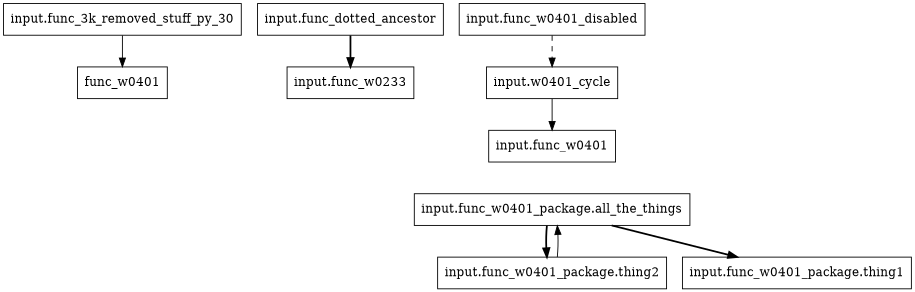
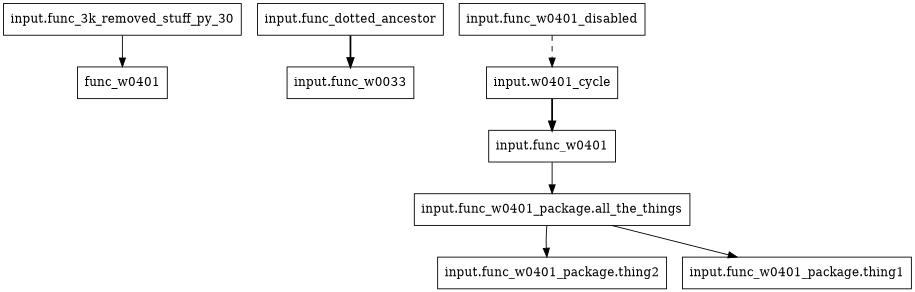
node "input.func_w0233": label "input.func_w0233" -> "input.func_w0033"
edge "input.w0401_cycle" -> "input.func_w0401": style solid -> bold
edge "input.func_w0401_package.all_the_things" -> "input.func_w0401_package.thing2": style bold -> solid
edge "input.func_w0401_package.all_the_things" -> "input.func_w0401_package.thing1": style bold -> solid
edge "input.func_w0401_package.thing2" -> "input.func_w0401_package.all_the_things": now "input.func_w0401" -> "input.func_w0401_package.all_the_things"
